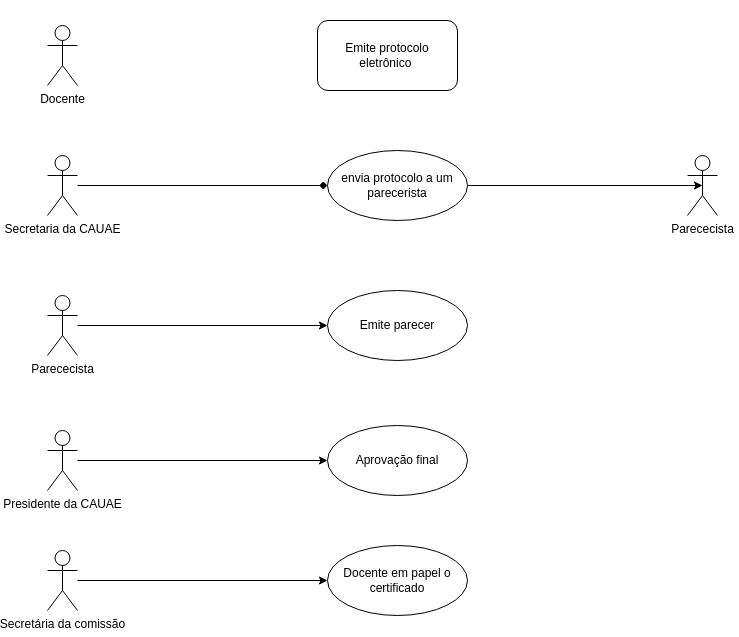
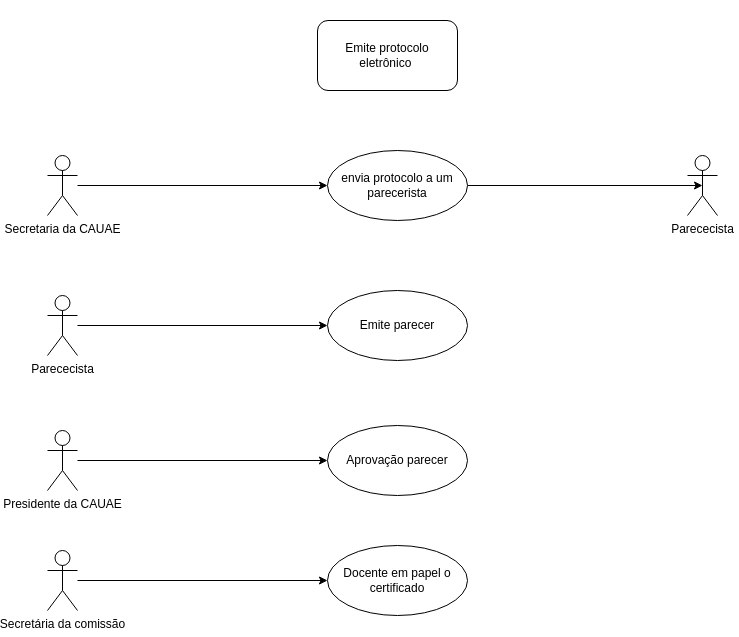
node "Docente": removed
edge "Secretaria da CAUAE" -> "envia protocolo a um parecerista": arrowhead diamond -> classic
node "Aprovação final": label "Aprovação final" -> "Aprovação parecer"
